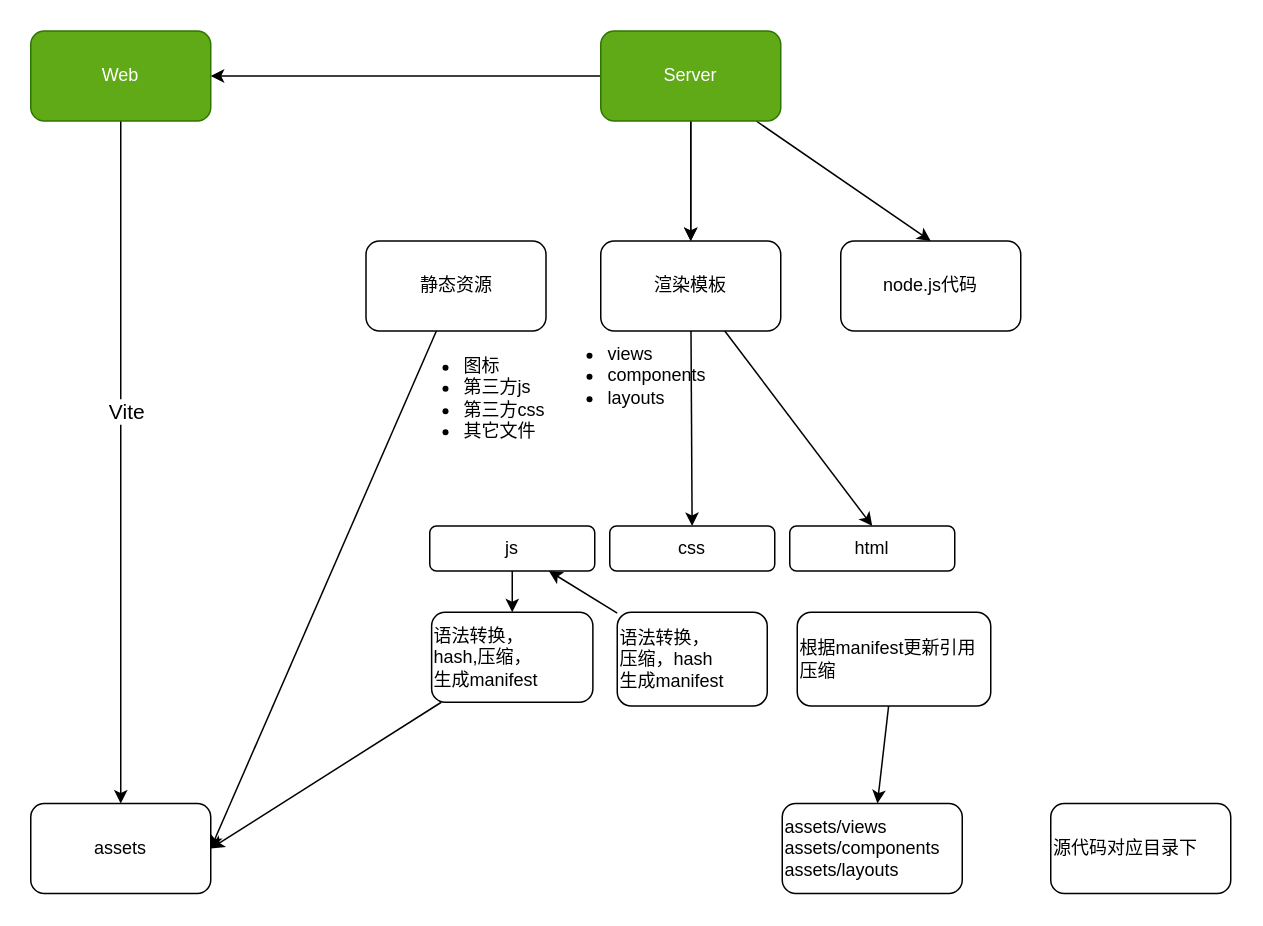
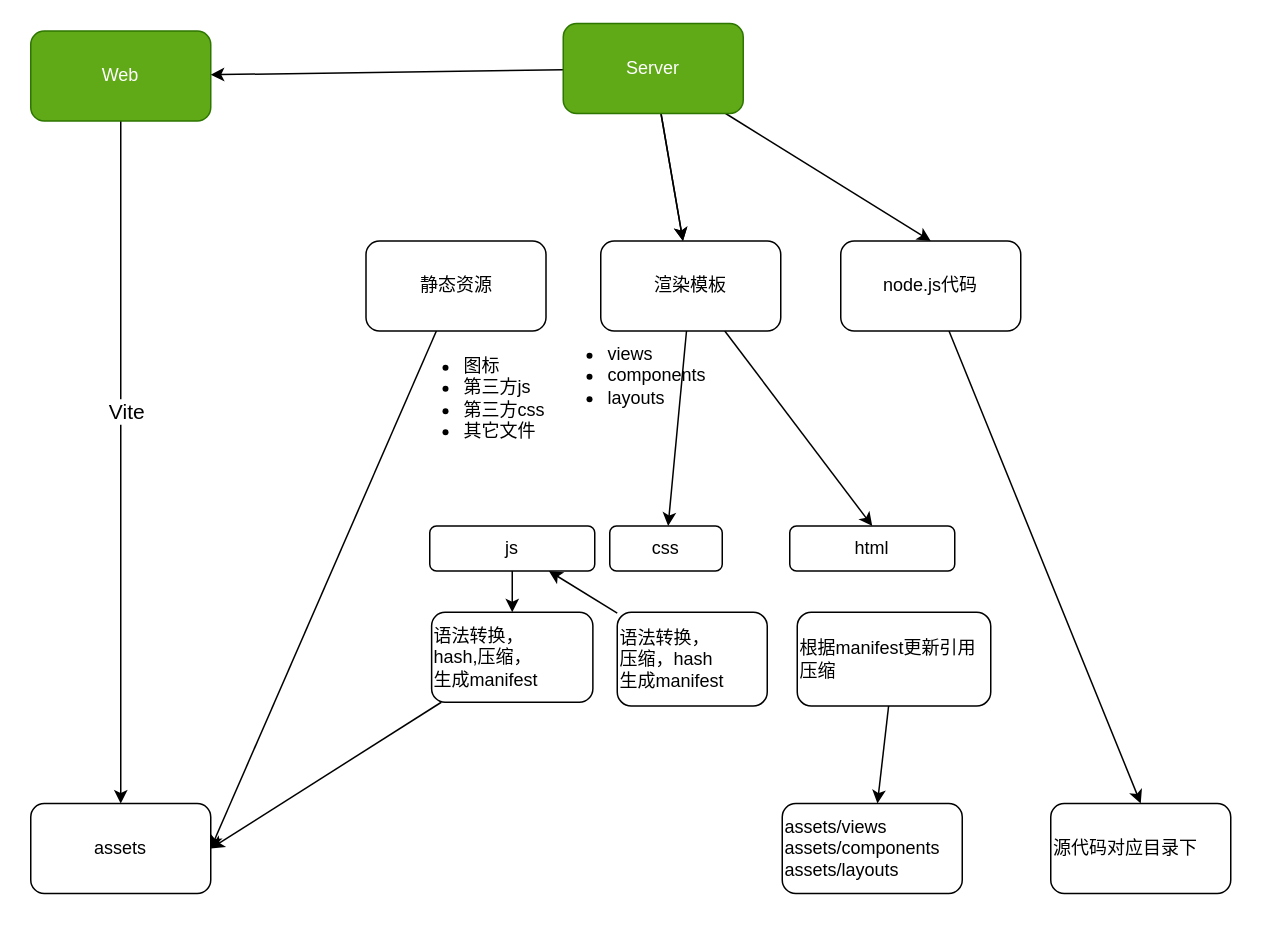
node "Server": moved (691, 76) -> (653, 68)
node "css": size 165x45 -> 113x45
edge "node.js代码" -> "源代码对应目录下": added
